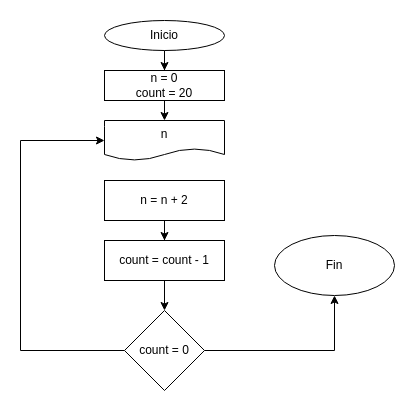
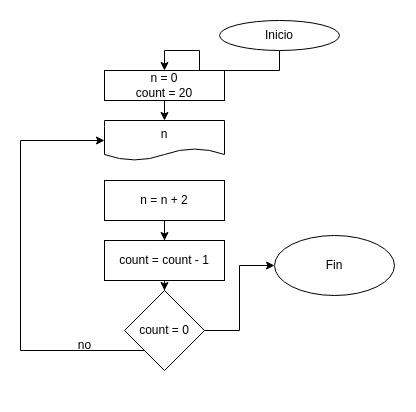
node "Inicio": moved (165, 36) -> (280, 36)
node "no": added
node "count = 0": moved (165, 351) -> (165, 331)
